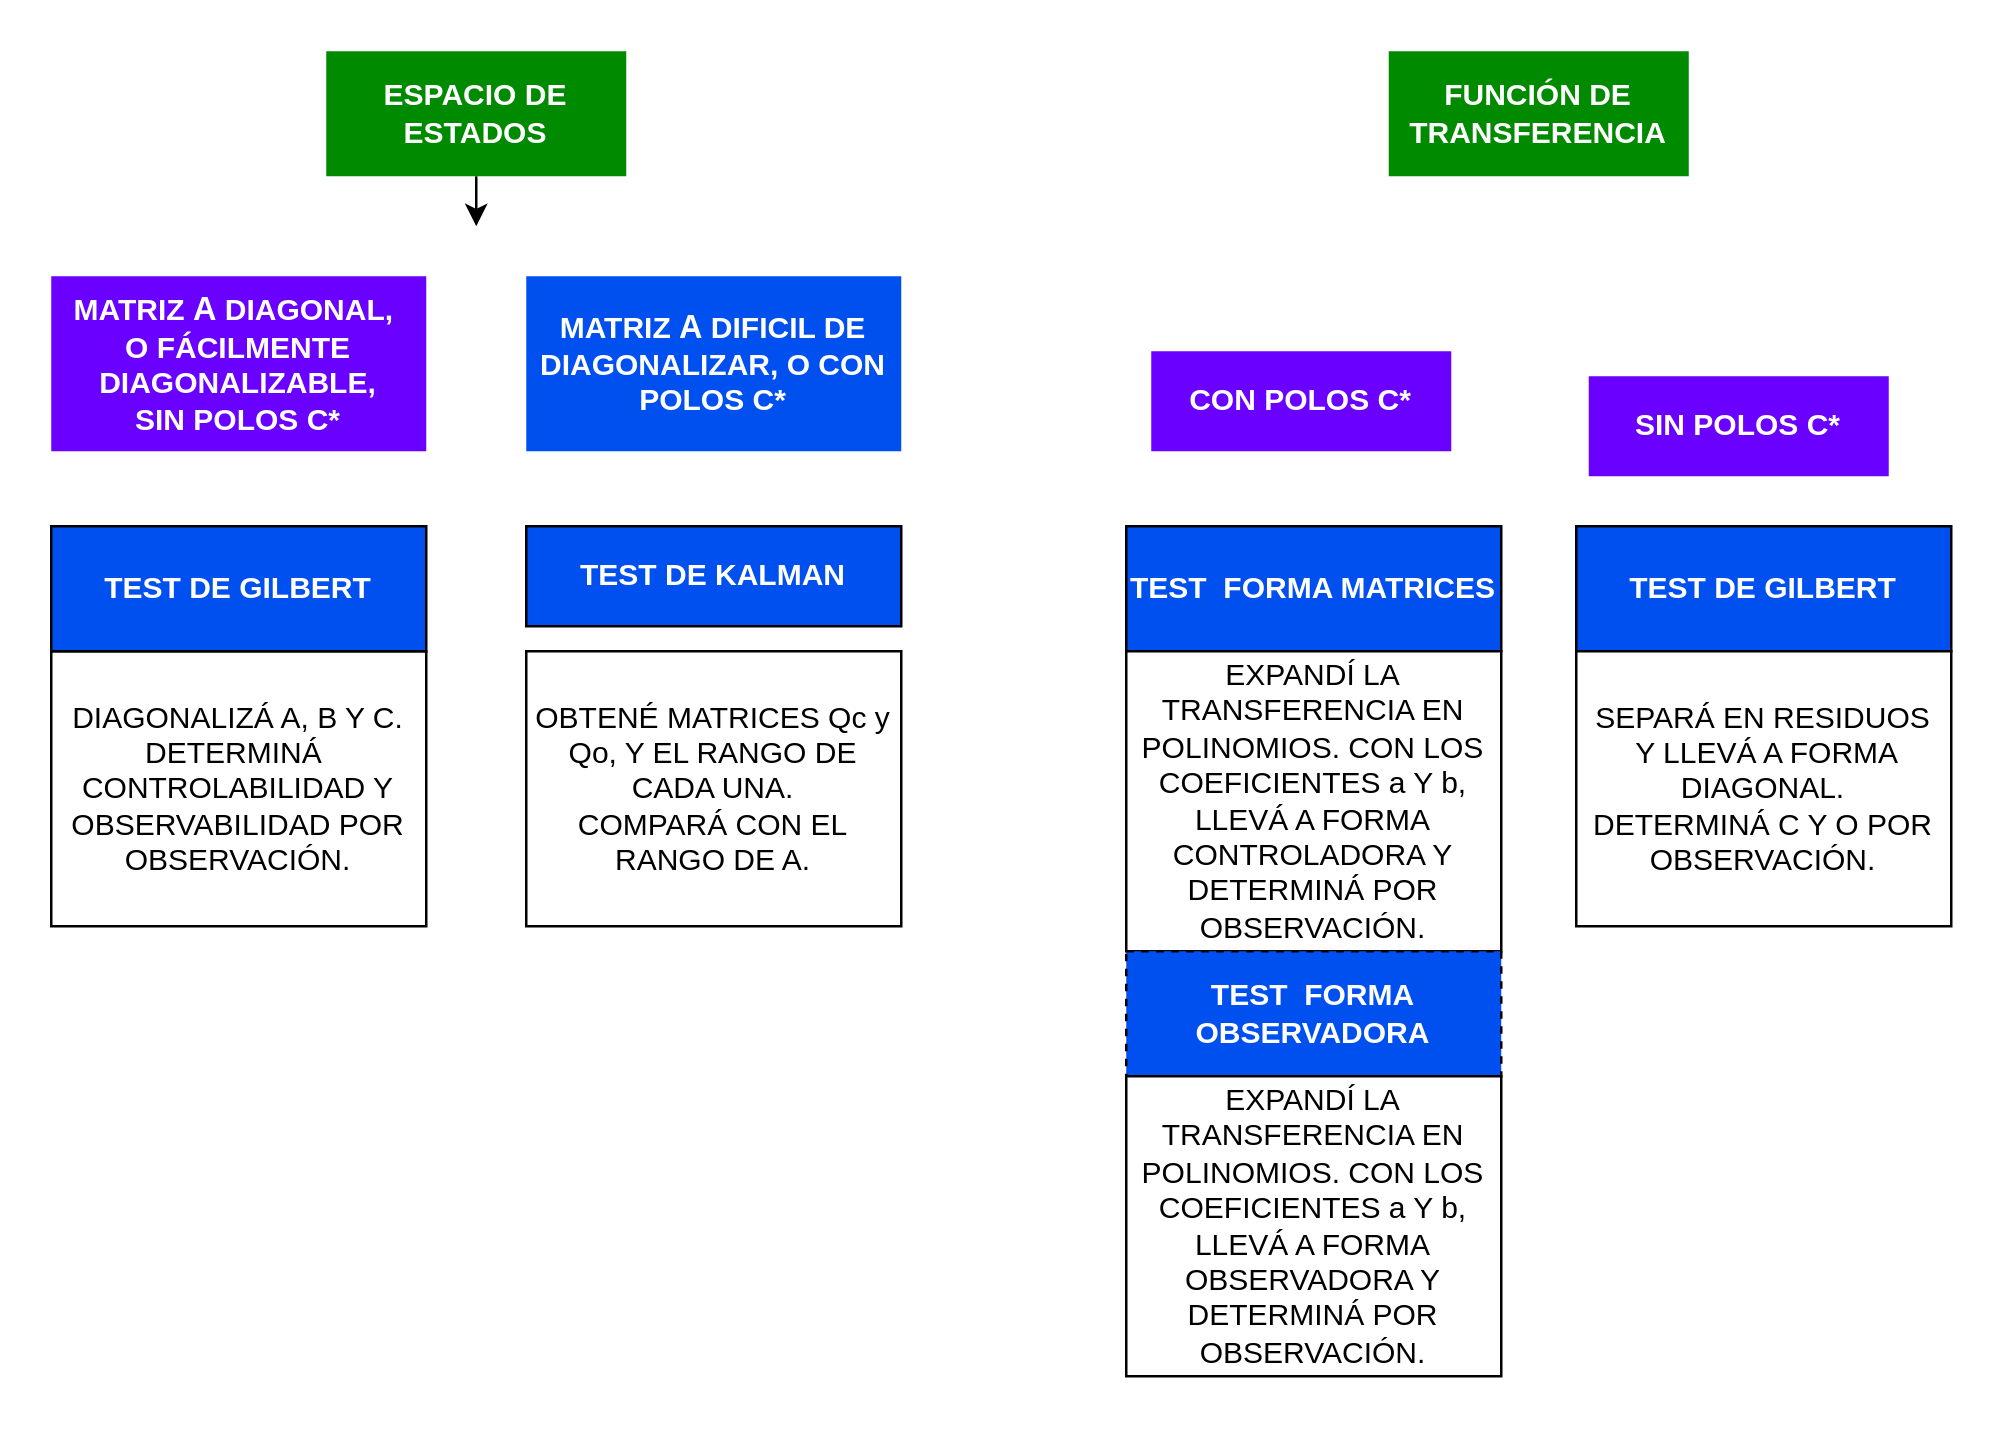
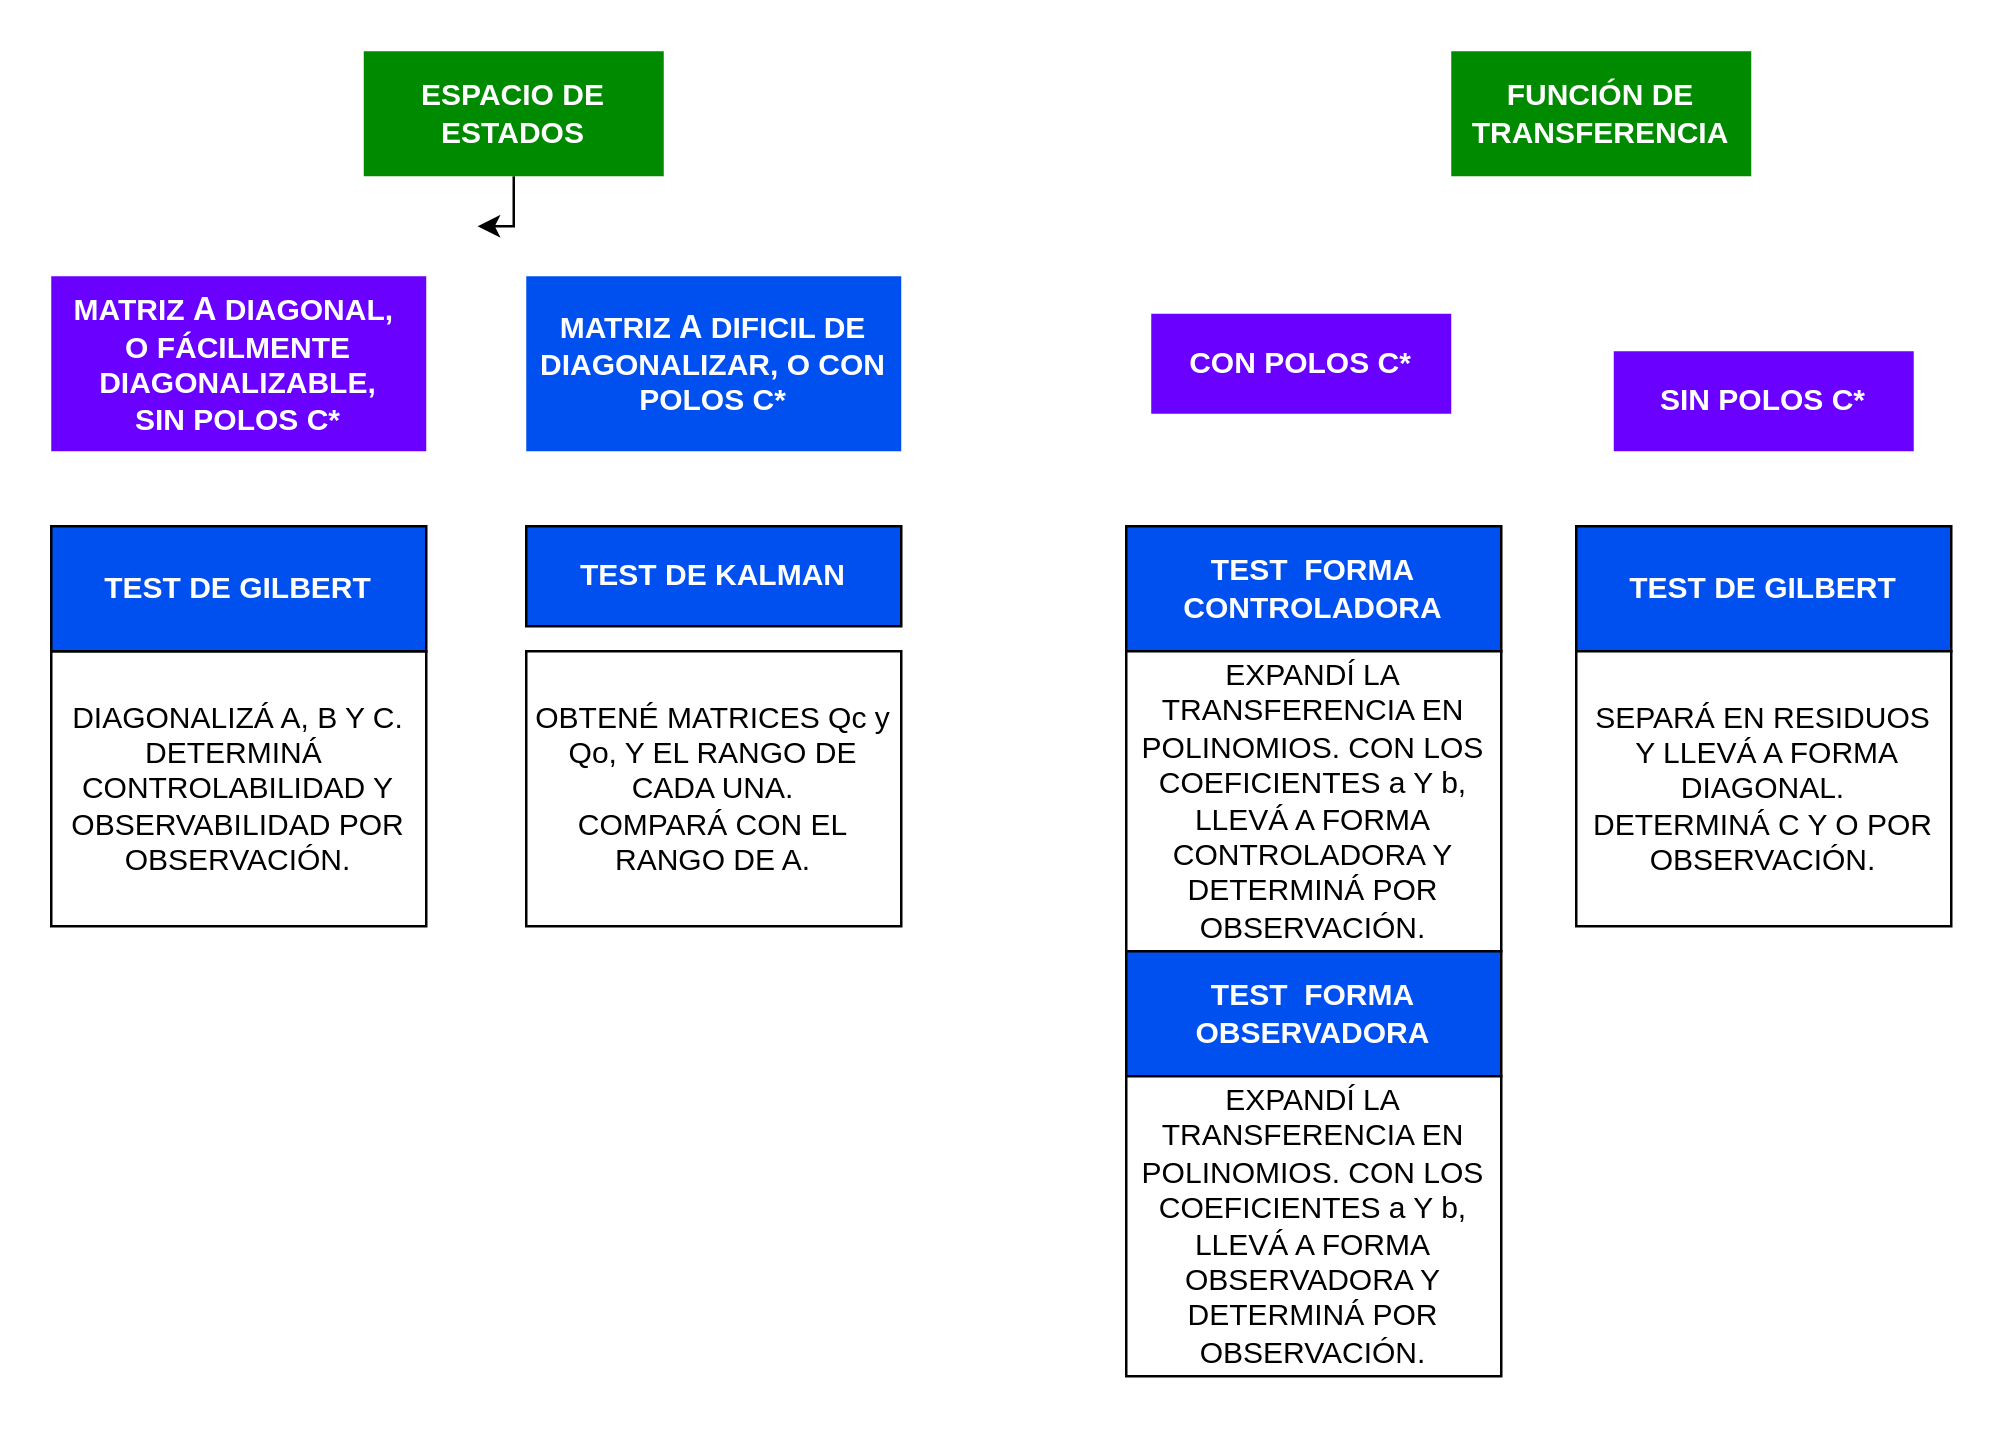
node "ESPACIO DE ESTADOS": moved (476, 114) -> (514, 114)
node "FUNCIÓN DE TRANSFERENCIA": moved (1539, 114) -> (1601, 114)
node "CON POLOS C*": moved (1301, 401) -> (1301, 364)
node "SIN POLOS C*": moved (1739, 426) -> (1764, 401)
node "TEST FORMA MATRICES": label "TEST FORMA MATRICES" -> "TEST FORMA CONTROLADORA"
node "TEST FORMA OBSERVADORA": style dashed -> solid
